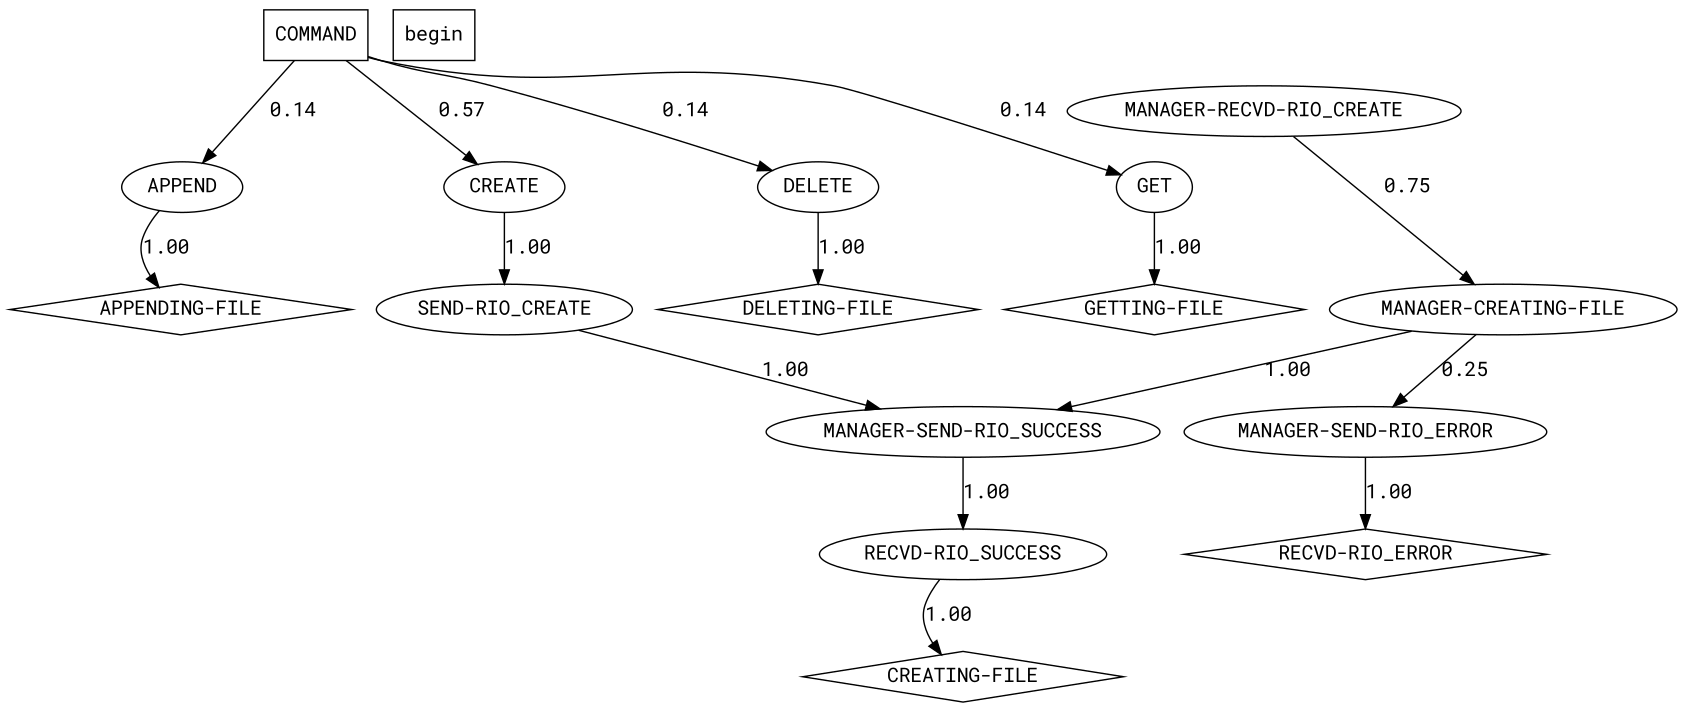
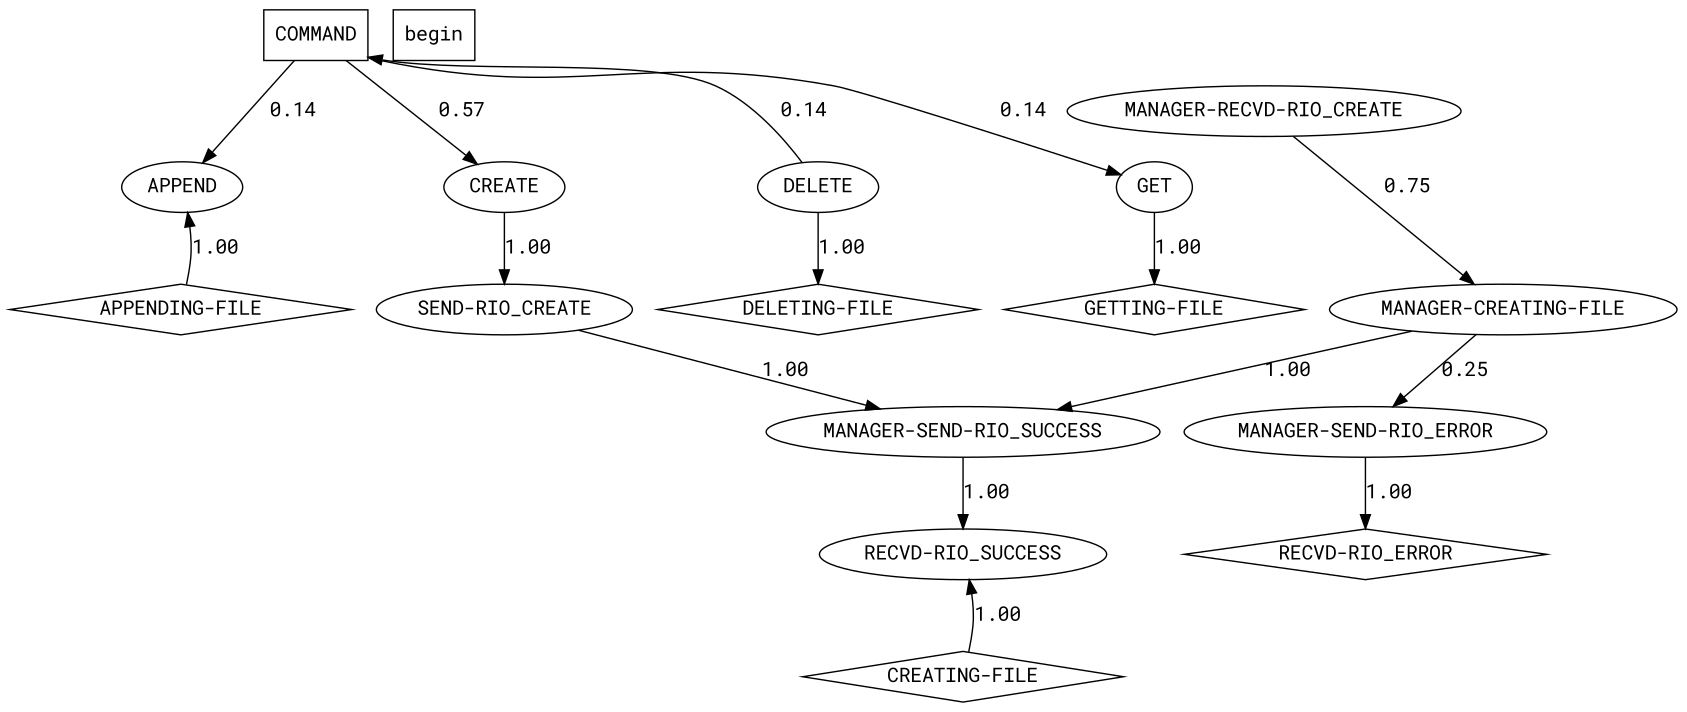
edge "COMMAND" -> "DELETE": reversed
edge "APPEND" -> "APPENDING-FILE": reversed
edge "RECVD-RIO_SUCCESS" -> "CREATING-FILE": reversed
